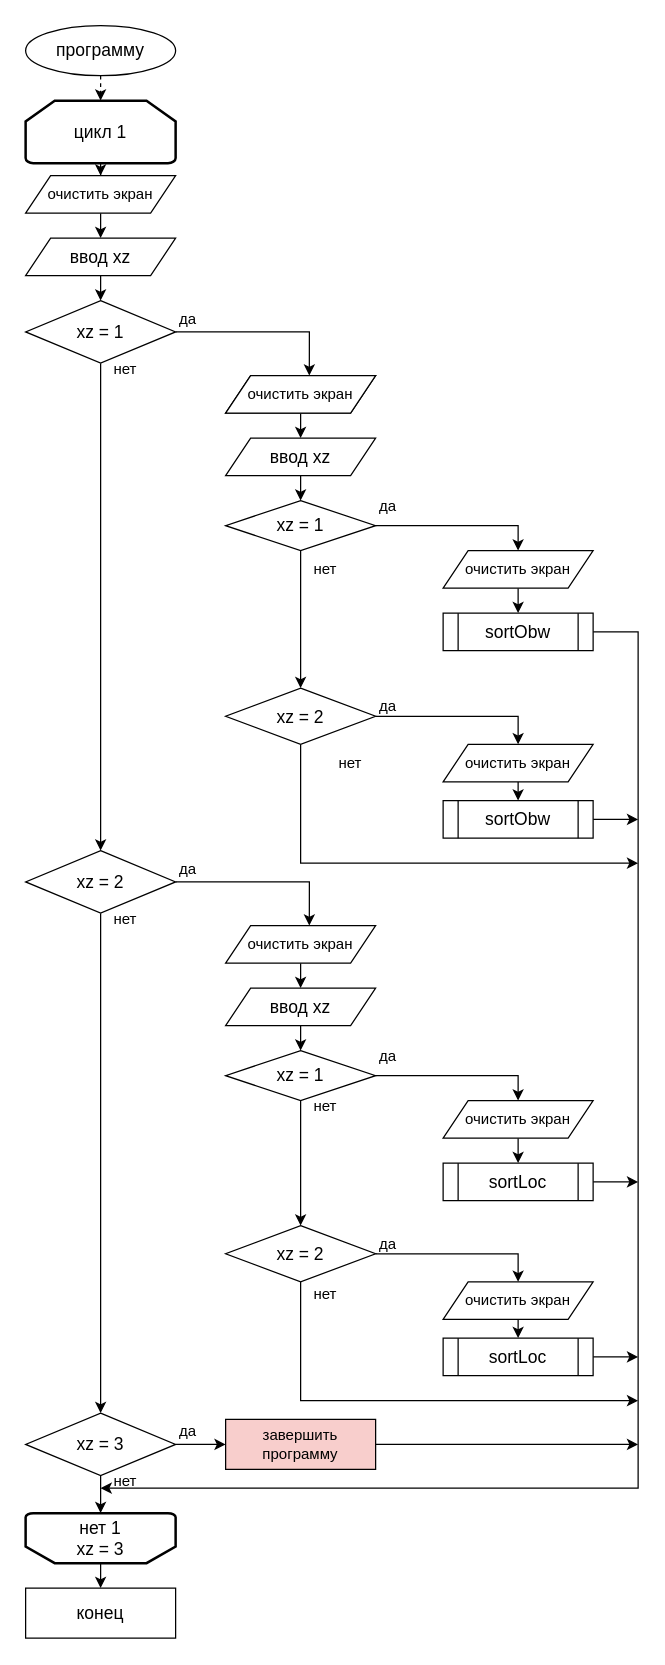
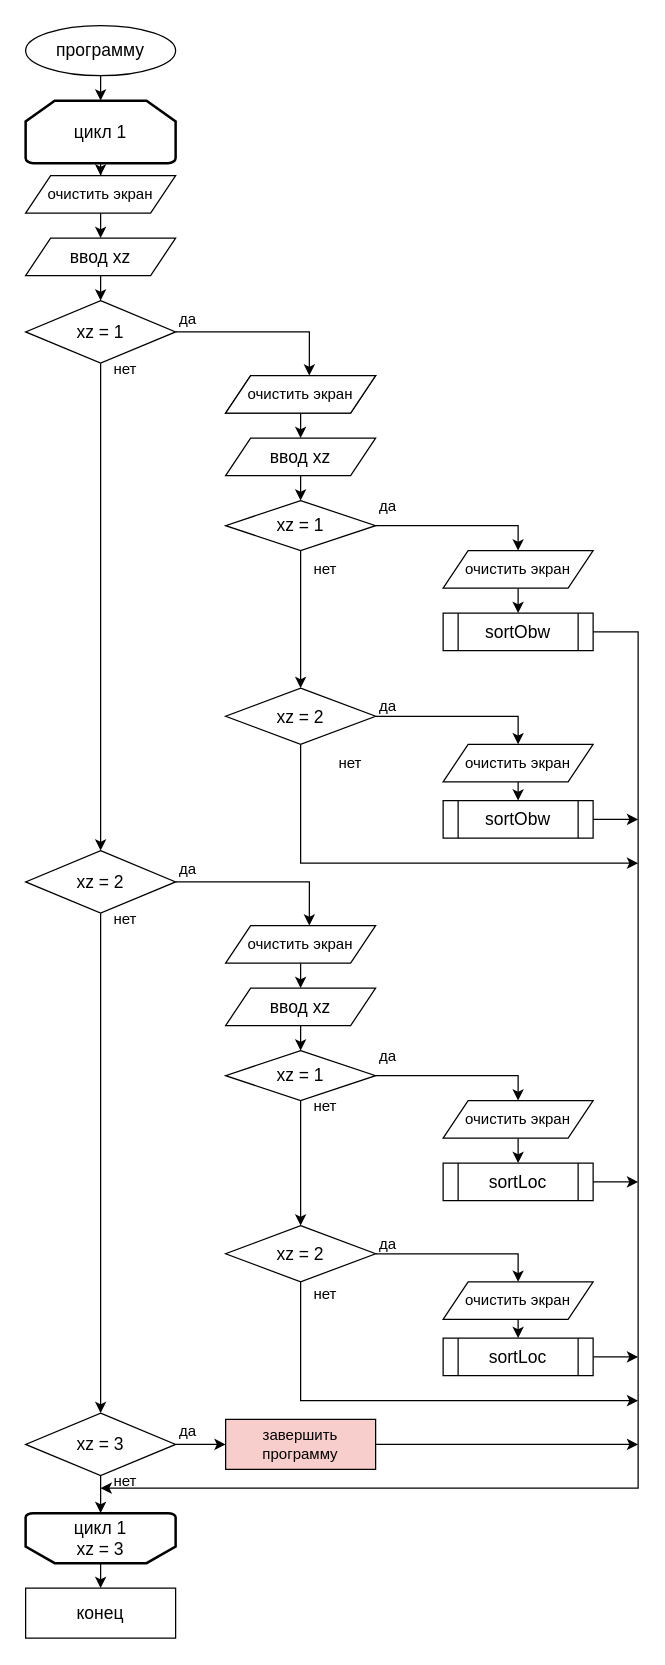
edge "программу" -> "цикл 1": style dashed -> solid
node "нет 1 xz = 3": label "нет 1 xz = 3" -> "цикл 1 xz = 3"
